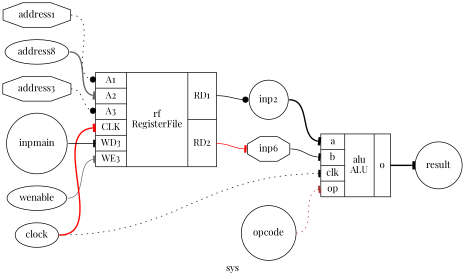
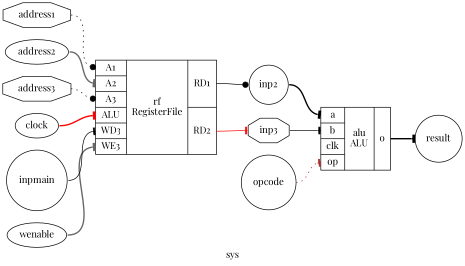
node "address8": label "address8" -> "address2"
node "A1": text "CLK" -> "ALU"
node "inp6": label "inp6" -> "inp3"
edge "wenable" -> "A1": style solid -> bold
edge "clock" -> "a": removed
